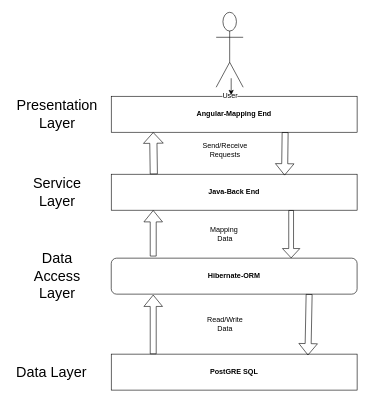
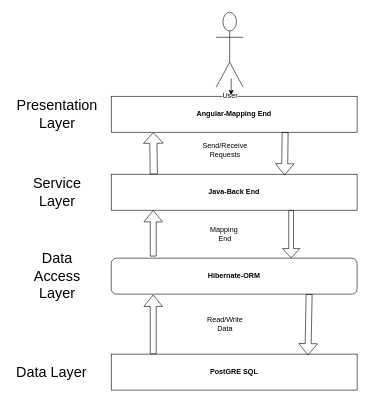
node "Mapping Data": label "Mapping Data" -> "Mapping End"
